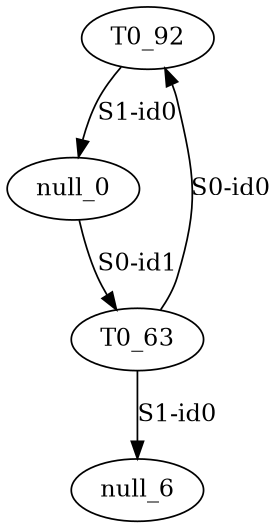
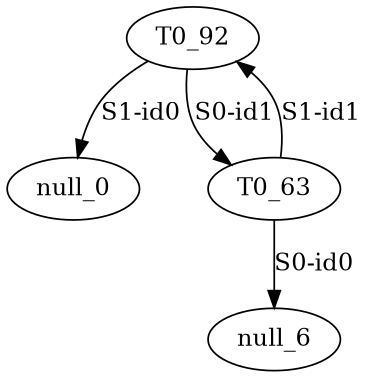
edge "T0_63" -> "T0_92": label "S0-id0" -> "S1-id1"
edge "null_0" -> "T0_63": now "T0_92" -> "T0_63"
edge "T0_63" -> "null_6": label "S1-id0" -> "S0-id0"
